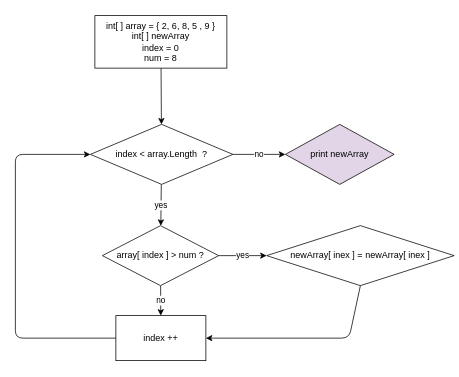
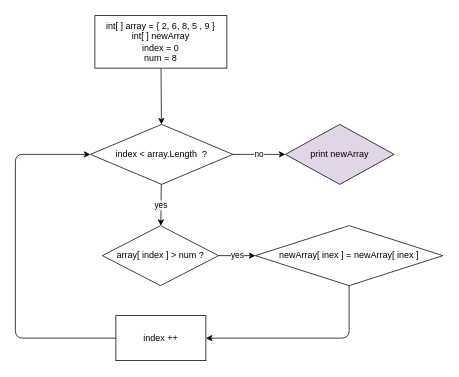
node "newArray[ inex ] = newArray[ inex ]": moved (360, 255) -> (349, 255)
edge "array[ index ] > num ?" -> "index ++": removed, label "no"
